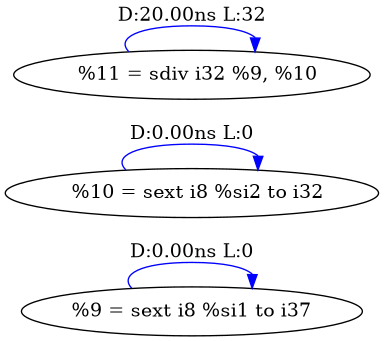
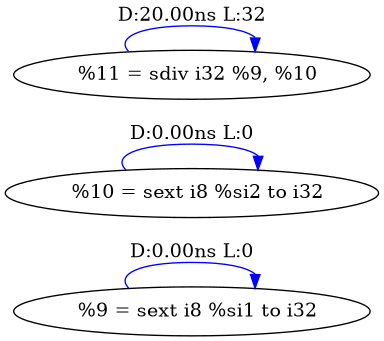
node "%9 = sext i8 %si1 to i37": label "%9 = sext i8 %si1 to i37" -> "%9 = sext i8 %si1 to i32"
